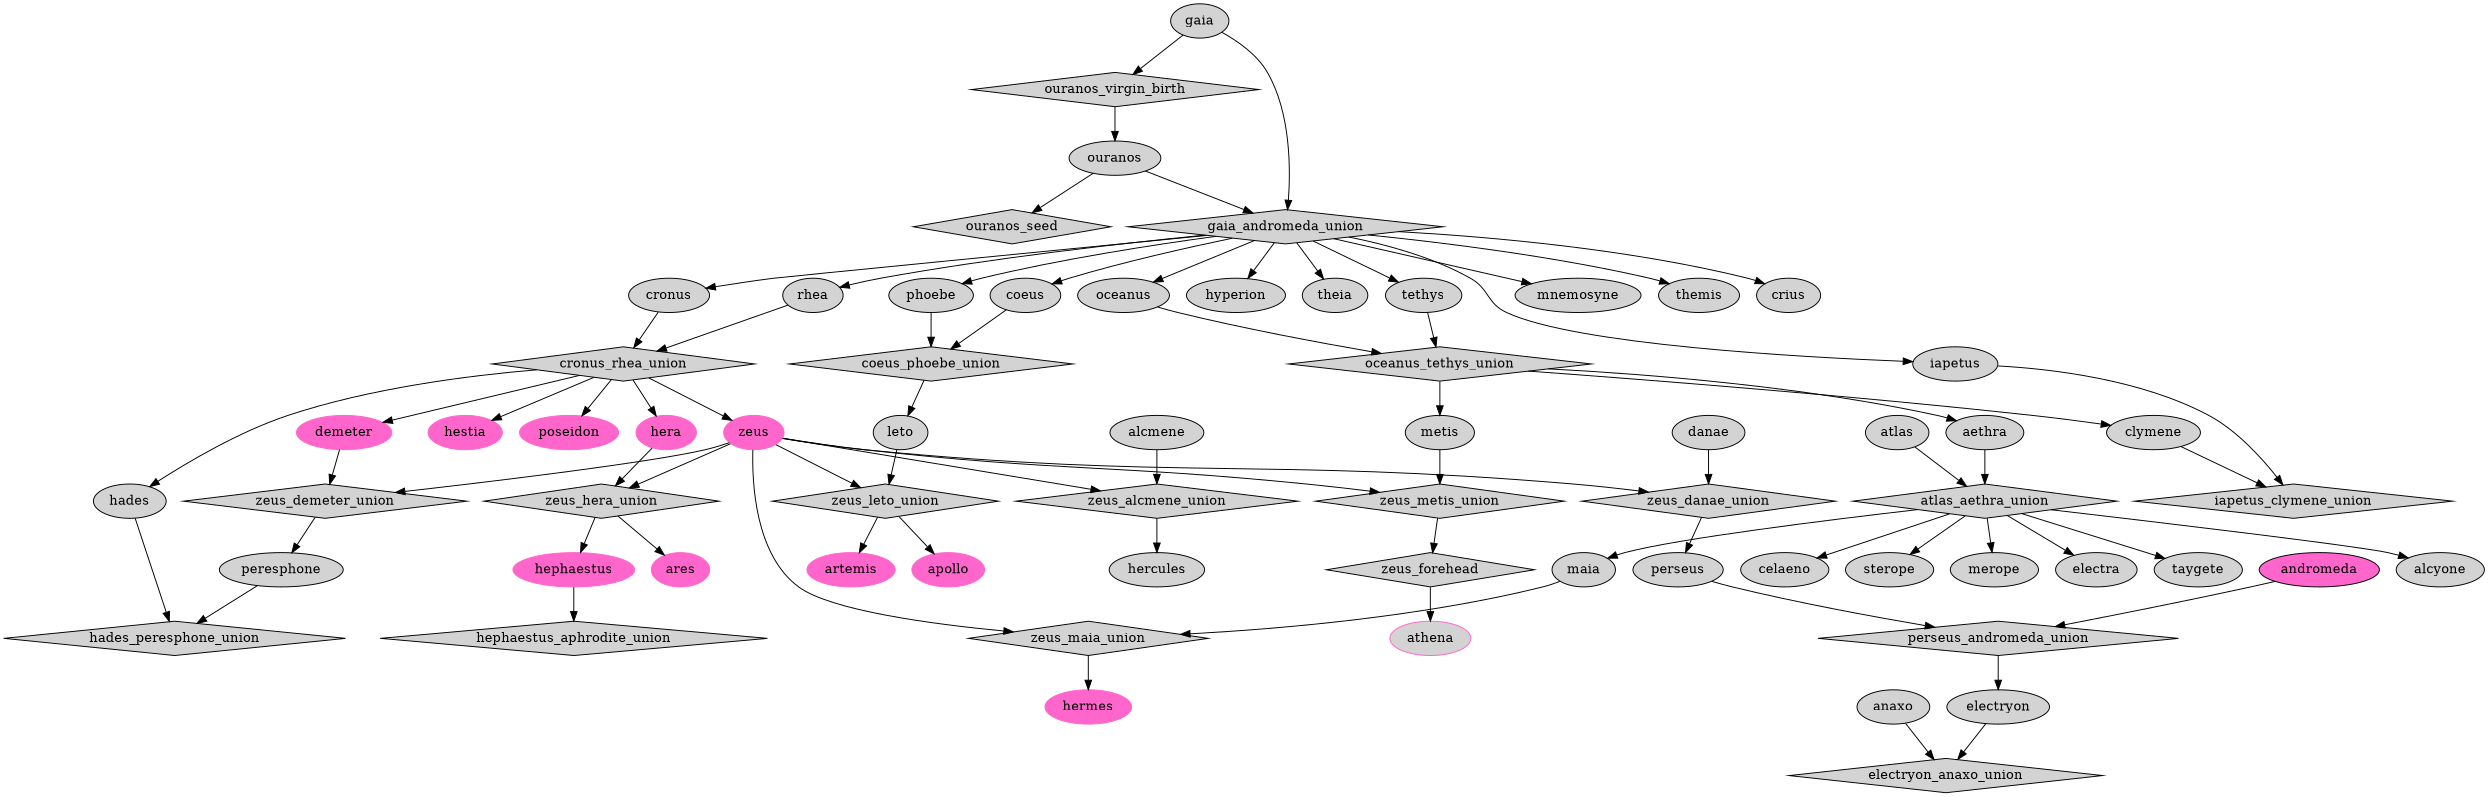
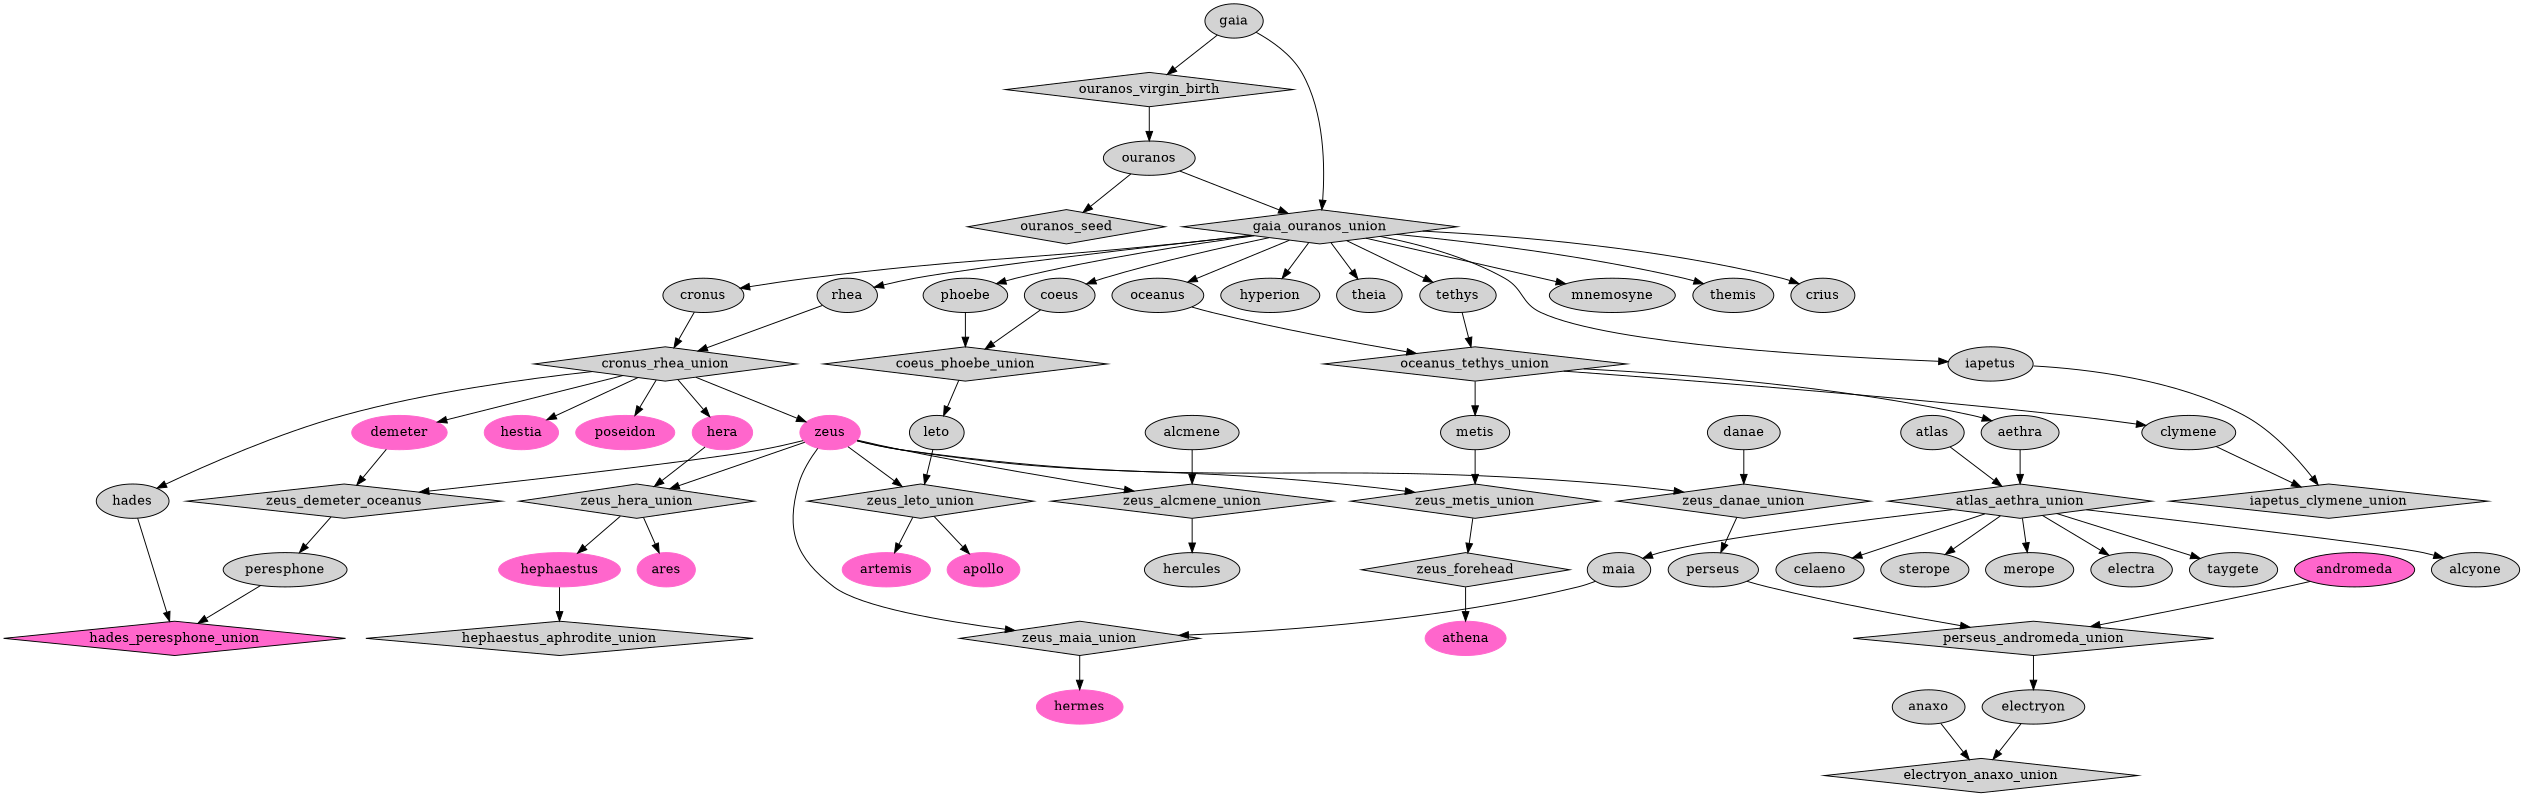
node "gaia_andromeda_union": label "gaia_andromeda_union" -> "gaia_ouranos_union"
node "zeus_demeter_union": label "zeus_demeter_union" -> "zeus_demeter_oceanus"
node "hades_peresphone_union": fillcolor lightgrey -> #ff66cc
node "athena": fillcolor lightgrey -> #ff66cc
